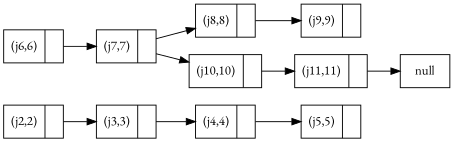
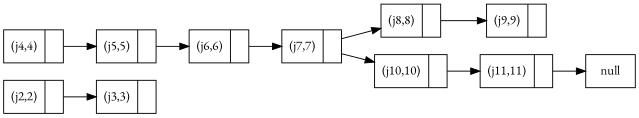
edge "(j5,5)" -> "(j6,6)": added
edge "(j3,3)" -> "(j4,4)": removed
